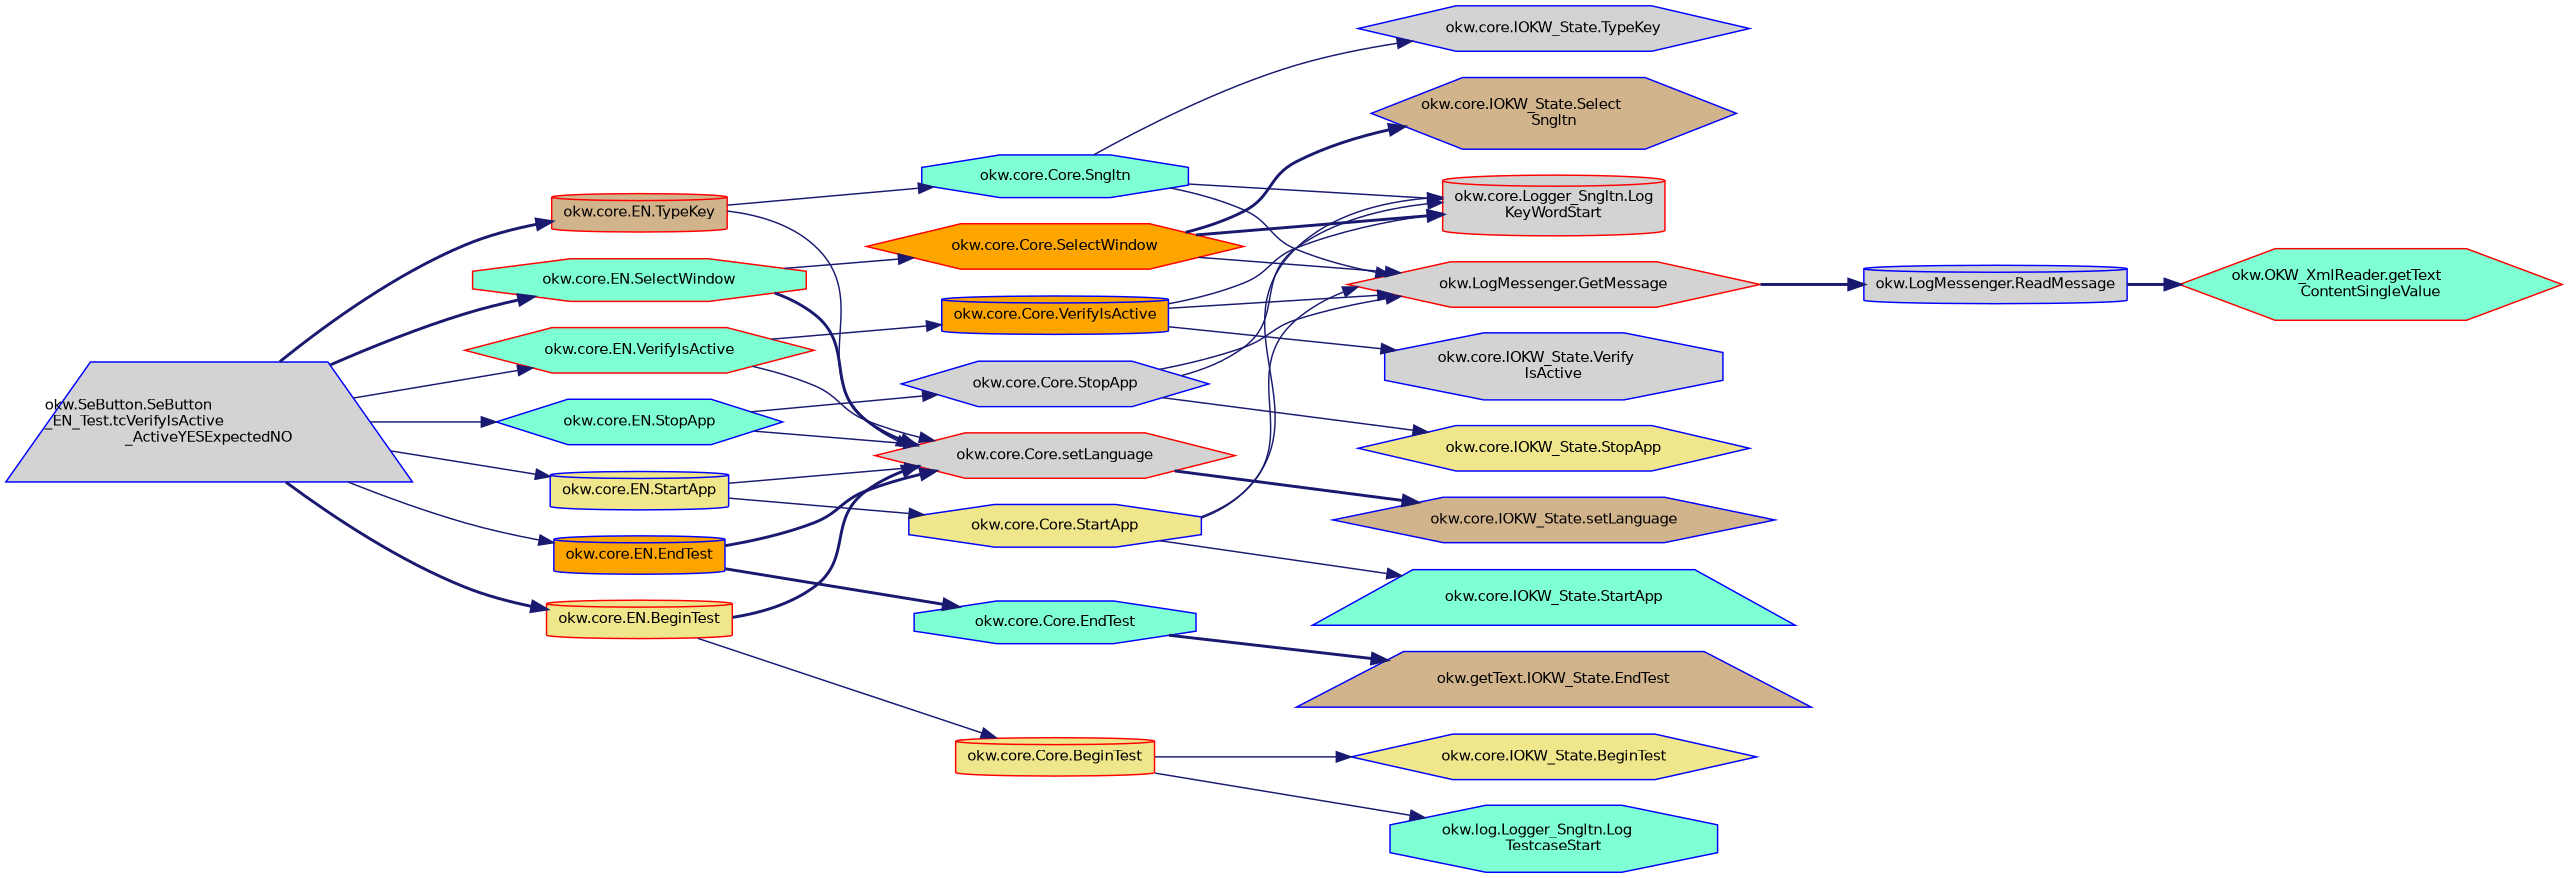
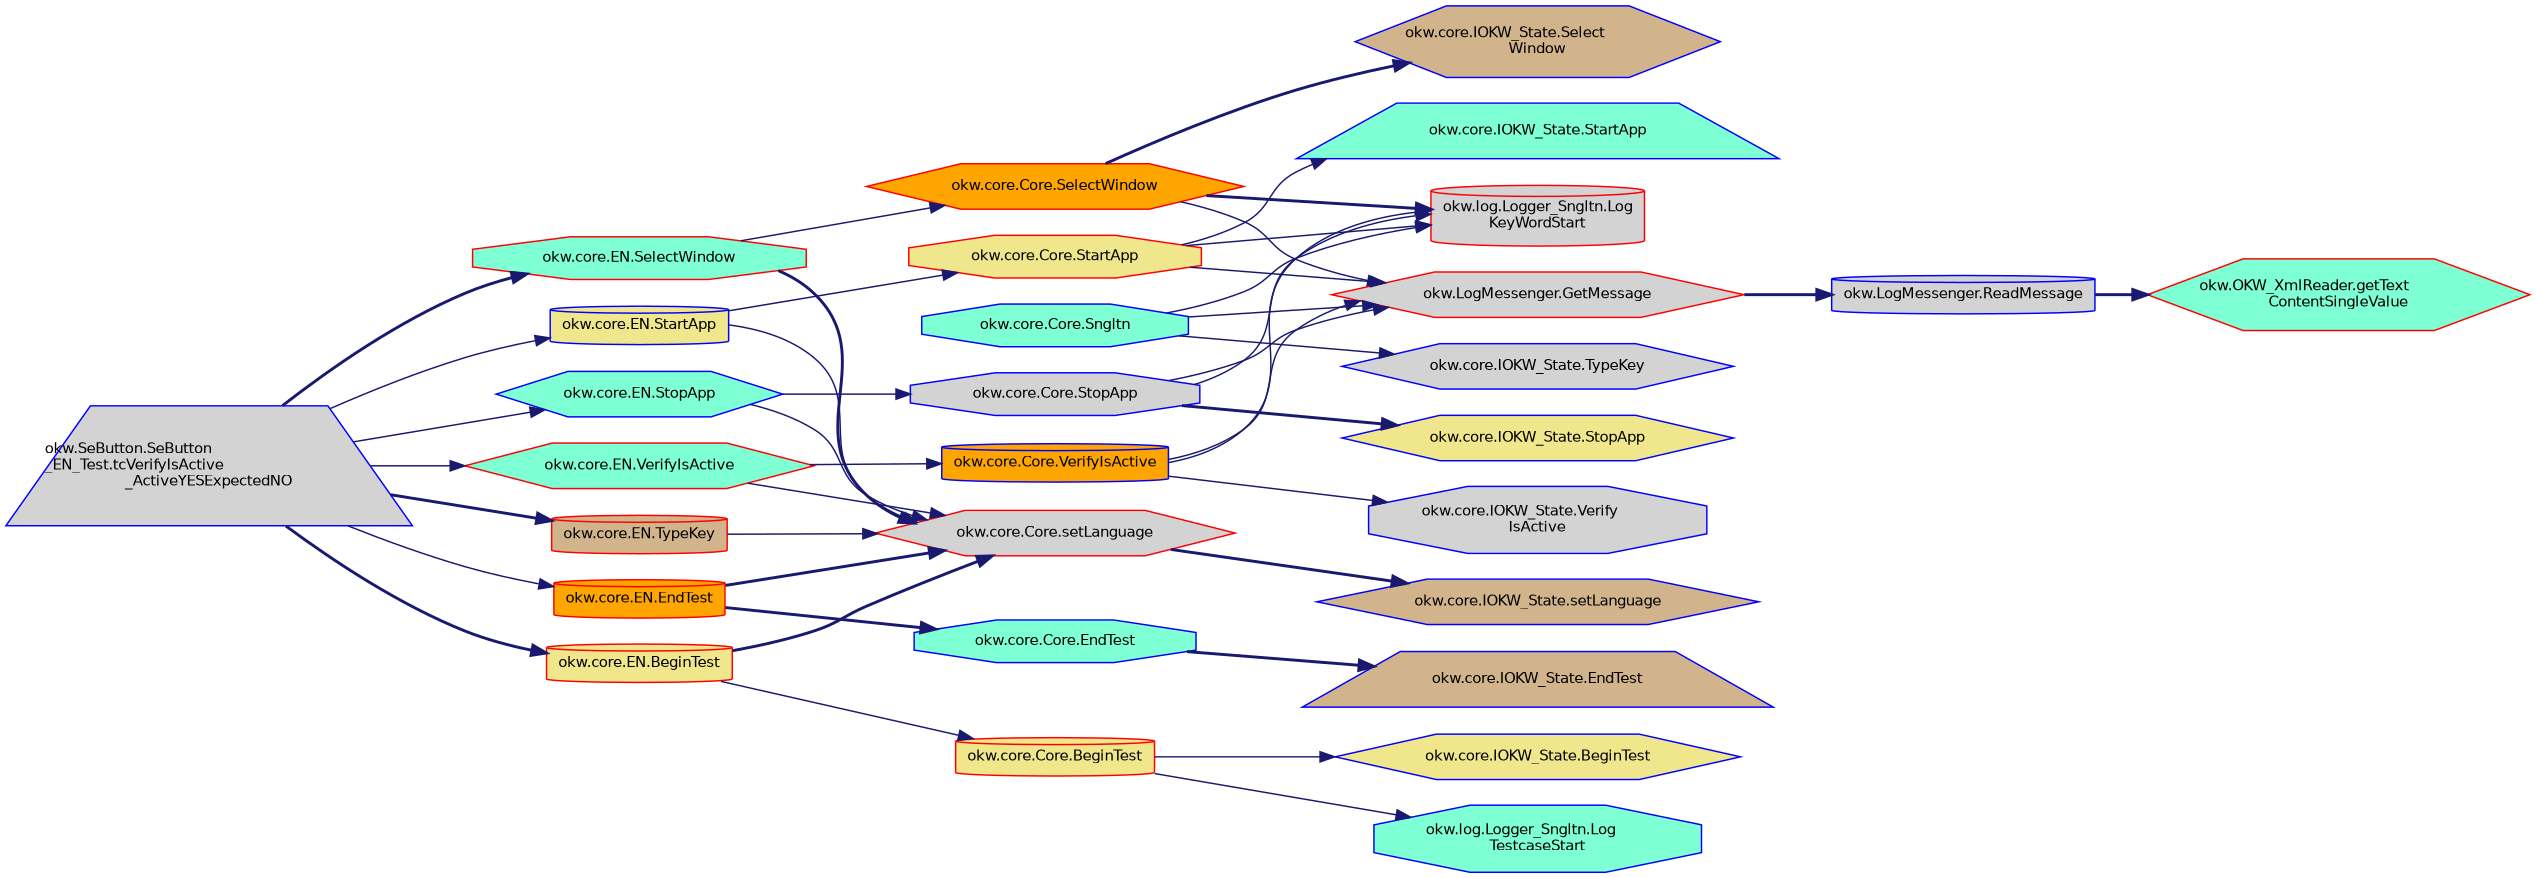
node "okw.core.IOKW_State.Select Sngltn": label "okw.core.IOKW_State.Select Sngltn" -> "okw.core.IOKW_State.Select Window"
edge "okw.core.EN.TypeKey" -> "okw.core.Core.Sngltn": removed
node "okw.core.Logger_Sngltn.Log KeyWordStart": label "okw.core.Logger_Sngltn.Log KeyWordStart" -> "okw.log.Logger_Sngltn.Log KeyWordStart"
node "okw.core.Core.StopApp": shape hexagon -> octagon
edge "okw.core.Core.StopApp" -> "okw.core.IOKW_State.StopApp": style solid -> bold
node "okw.core.Core.StartApp": color blue -> red
node "okw.core.EN.EndTest": color blue -> red
node "okw.getText.IOKW_State.EndTest": label "okw.getText.IOKW_State.EndTest" -> "okw.core.IOKW_State.EndTest"
